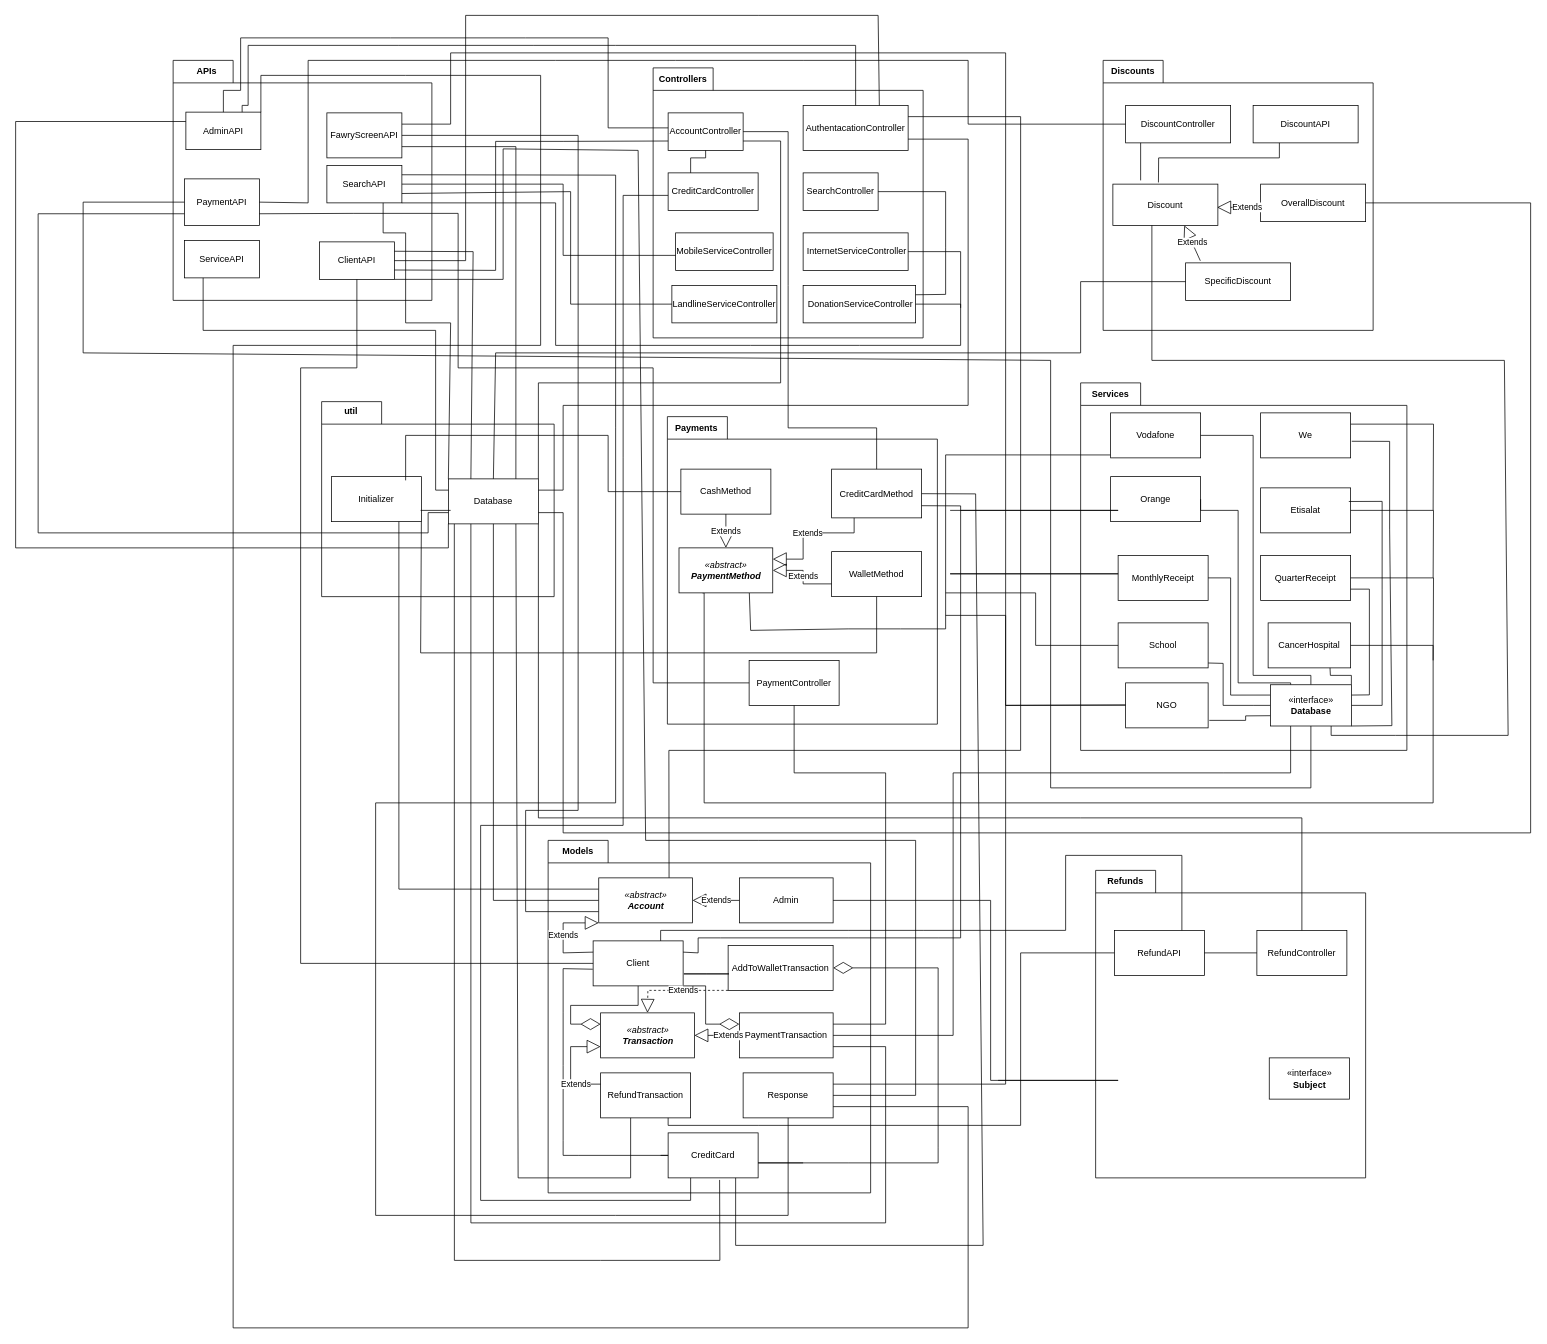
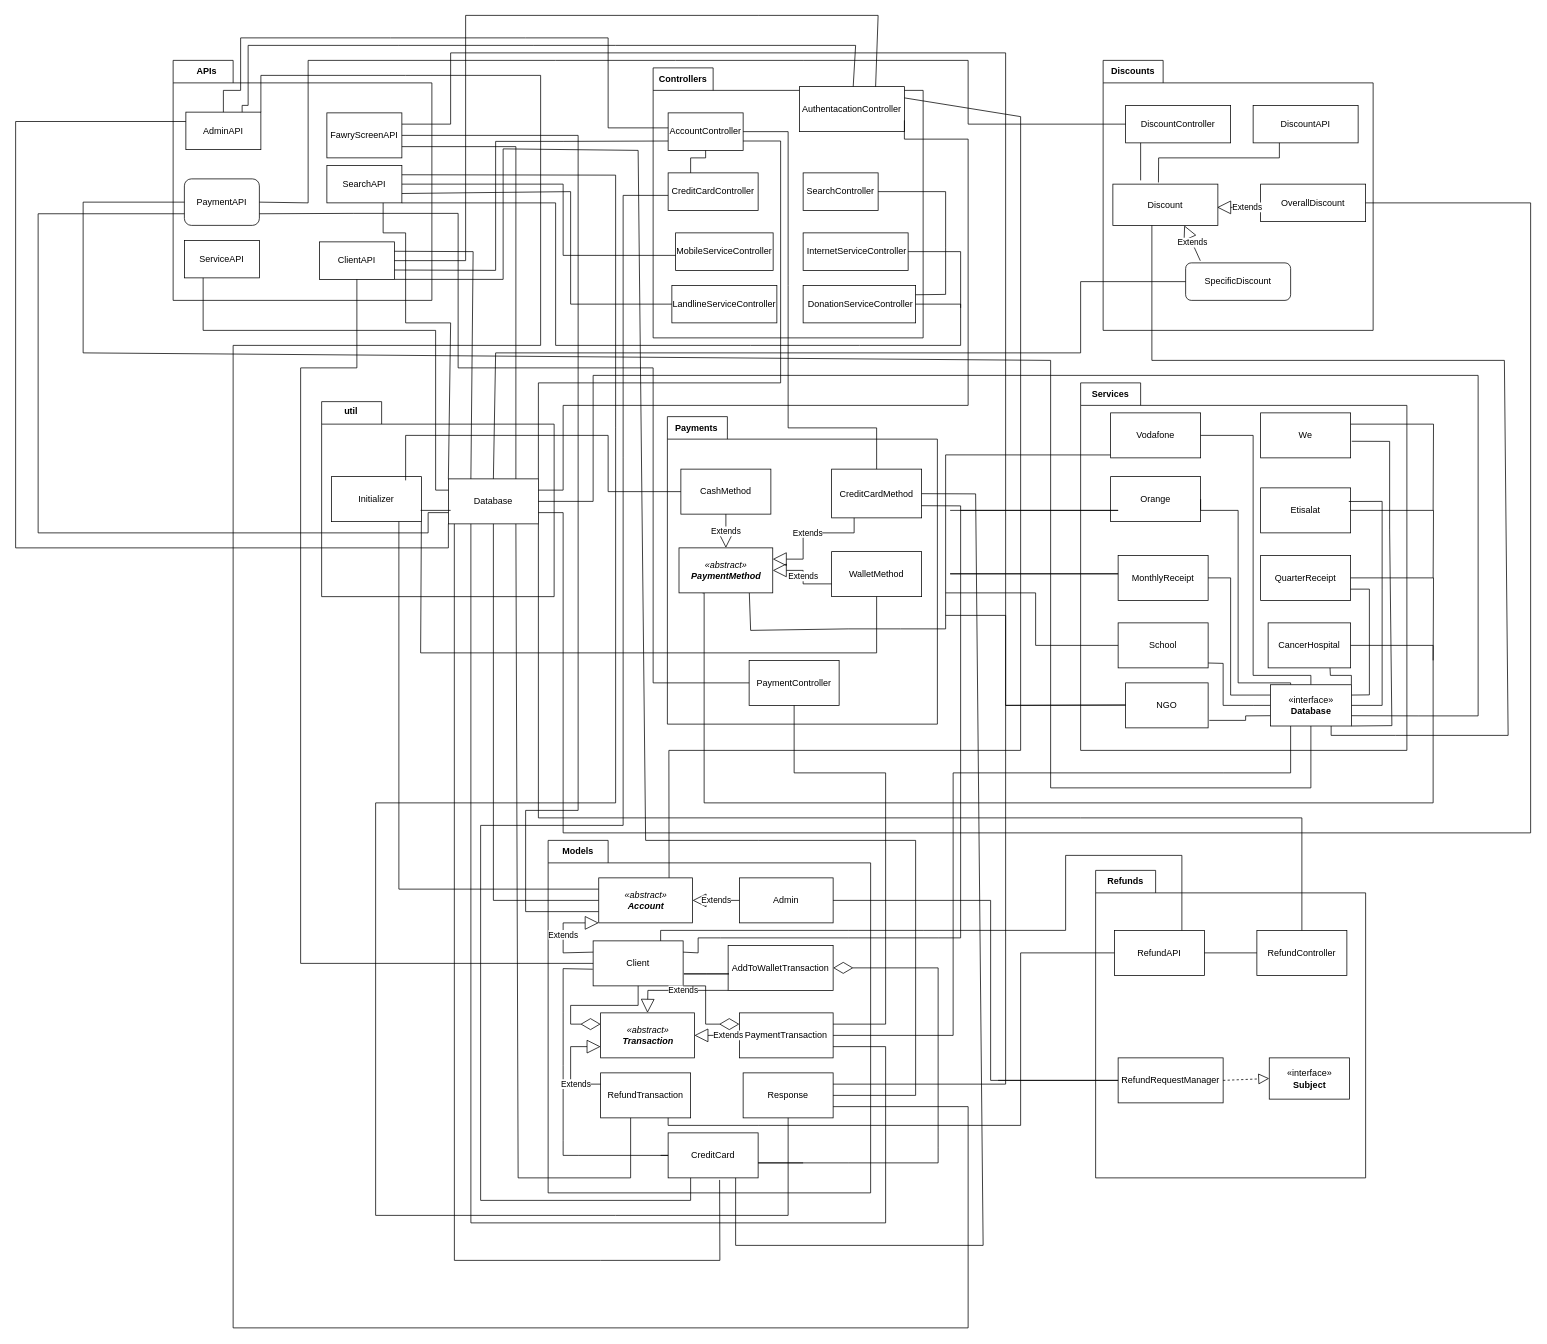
node "AuthentacationController": moved (855, 128) -> (852, 109)
node "PaymentAPI": shape rectangle -> rounded rectangle
node "SpecificDiscount": shape rectangle -> rounded rectangle
edge "Database" -- "«interface» Database": added
edge "AddToWalletTransaction" -> "«abstract» Transaction": style dashed -> solid
node "RefundRequestManager": added
edge "RefundRequestManager" -> "«interface» Subject": added
